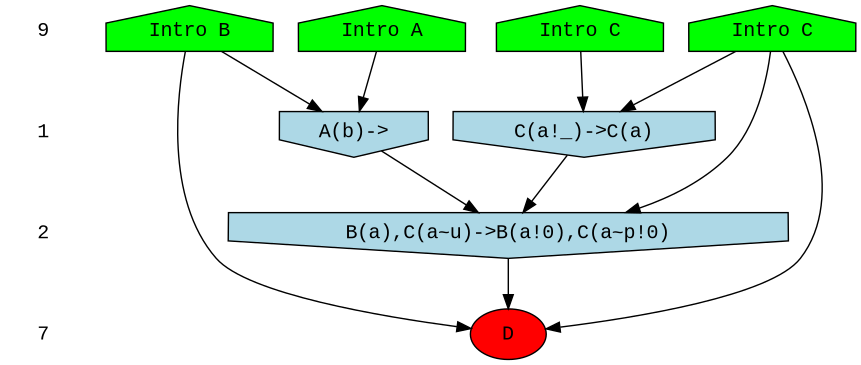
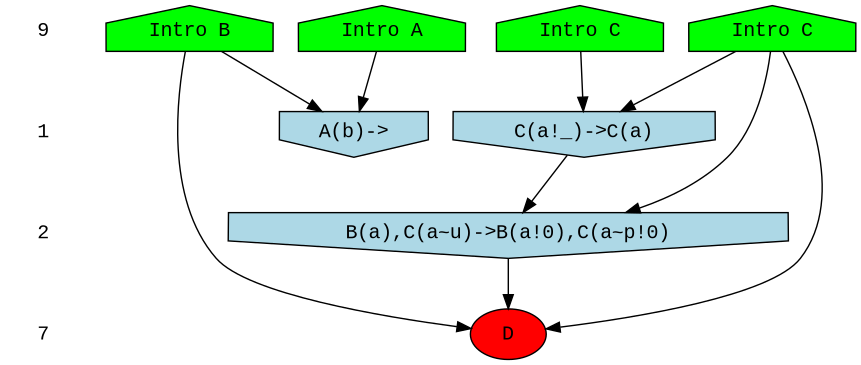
edge "A(b)->" -> "B(a),C(a~u)->B(a!0),C(a~p!0)": removed
